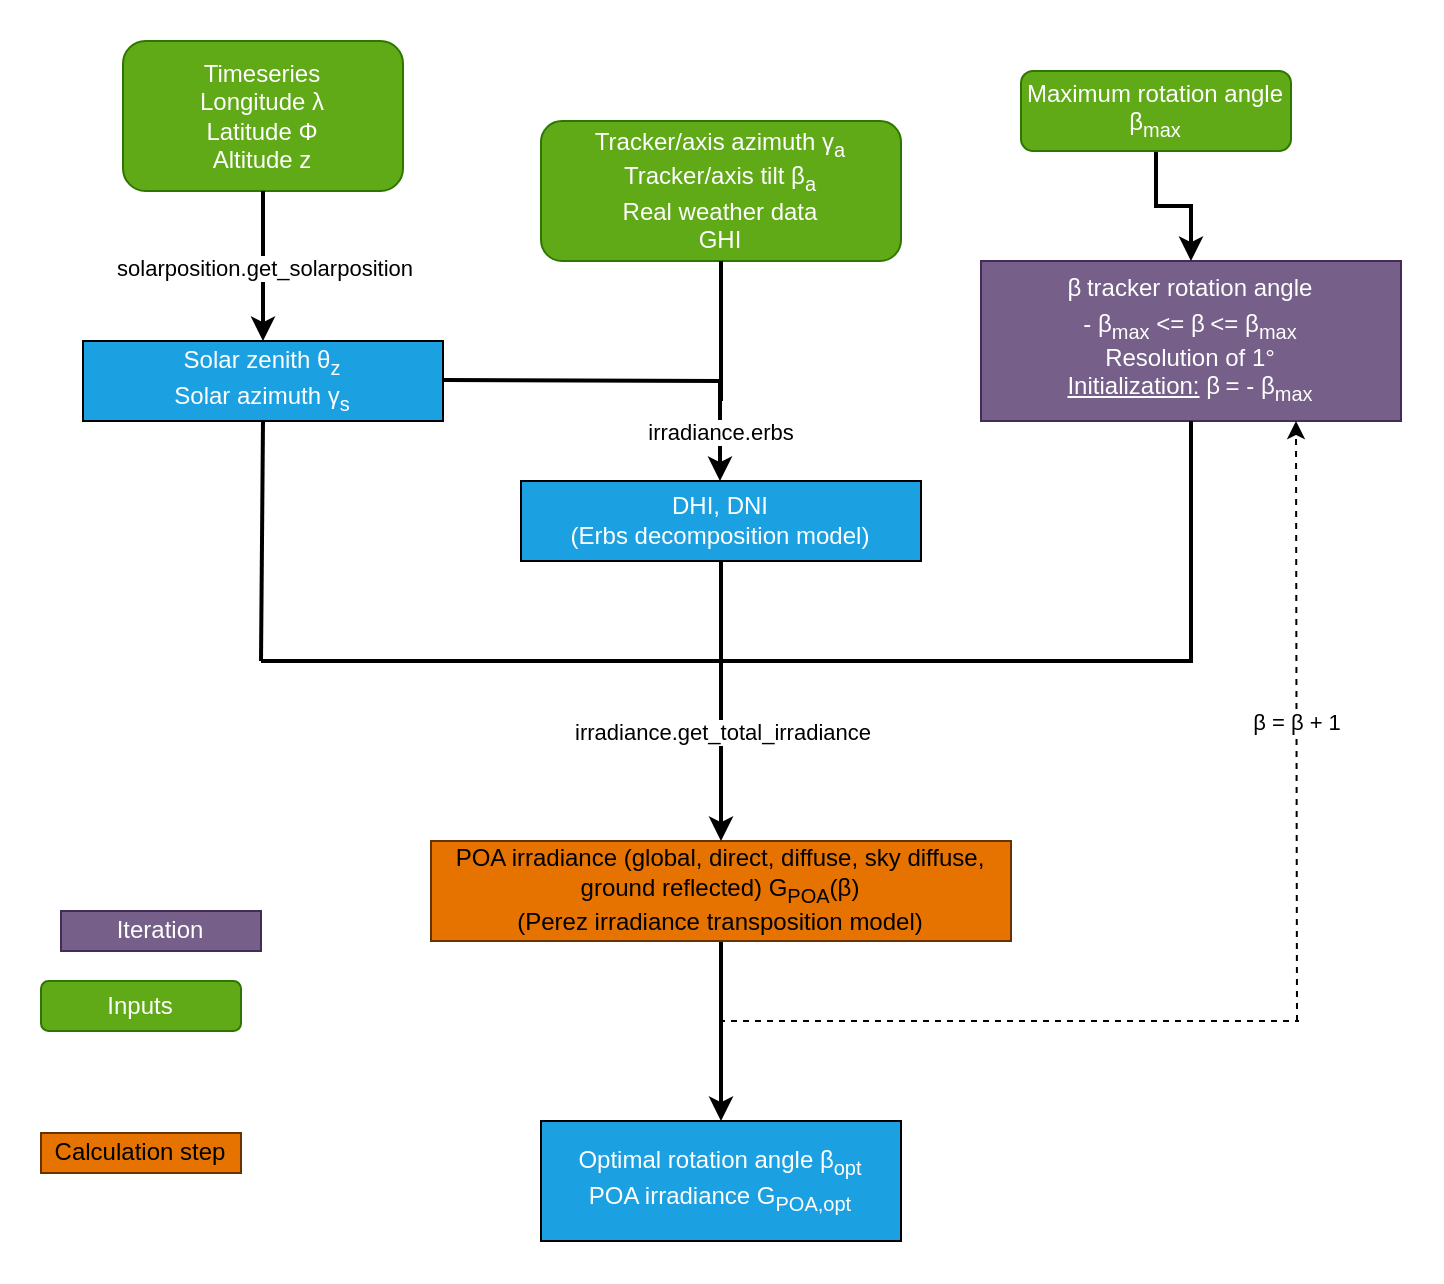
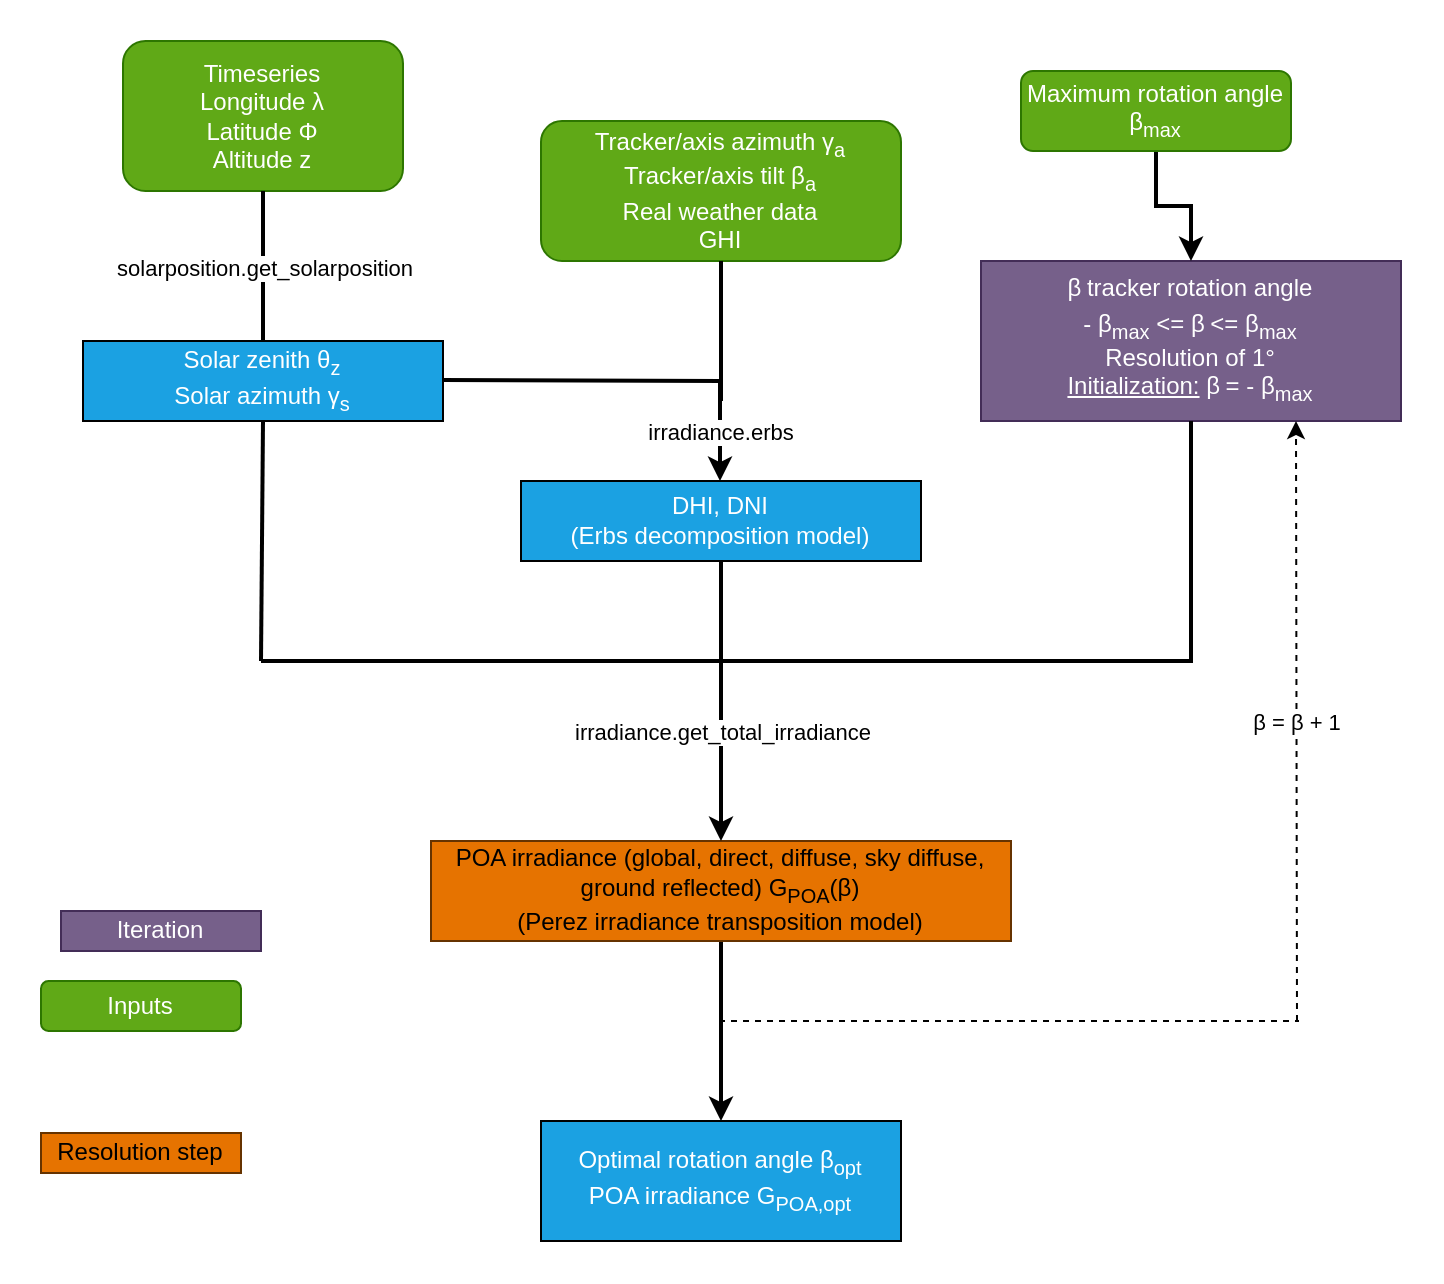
edge "Timeseries Longitude λ Latitude Φ Altitude z" -> "Solar zenith θz Solar azimuth γs": arrowhead classic -> none
node "Calculation step": label "Calculation step" -> "Resolution step"
